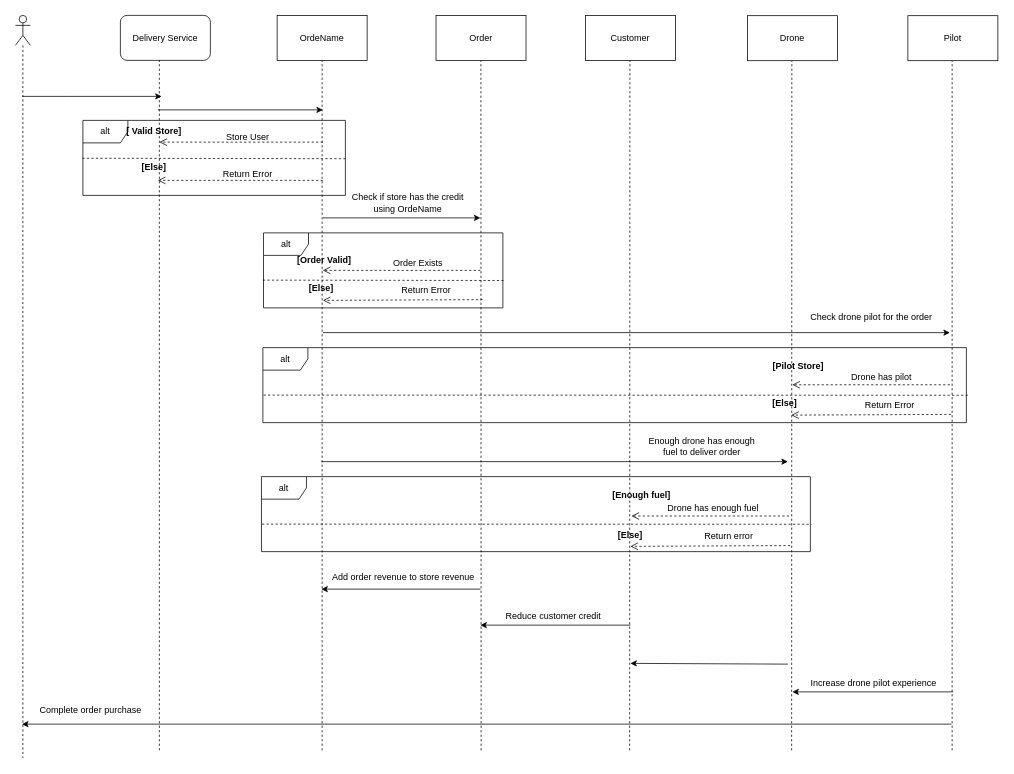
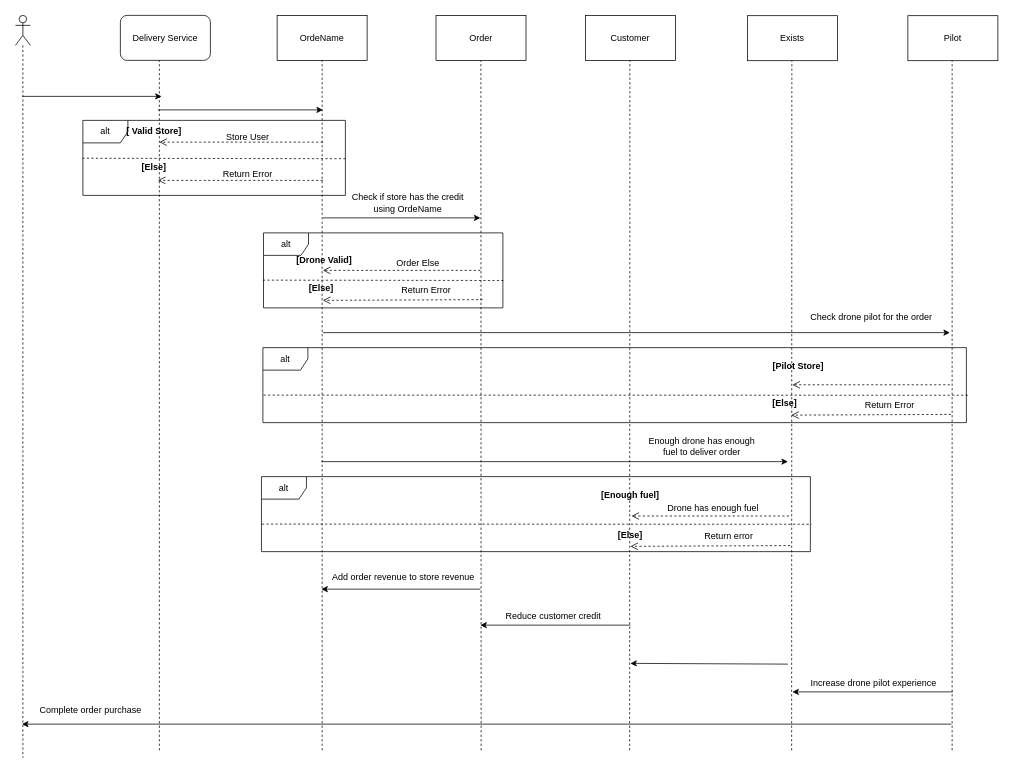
node "Drone": label "Drone" -> "Exists"
node "[Order Valid]": label "[Order Valid]" -> "[Drone Valid]"
node "Order Exists": label "Order Exists" -> "Order Else"
node "Drone has pilot": removed
node "[Enough fuel]": moved (642, 495) -> (630, 495)
